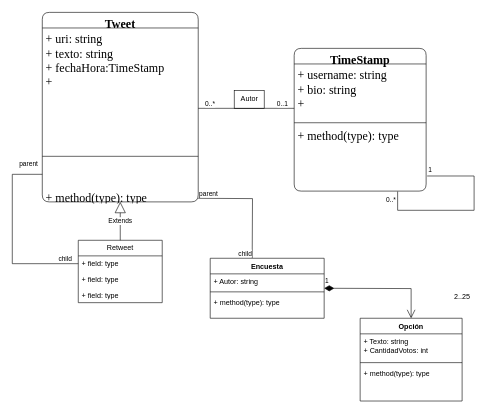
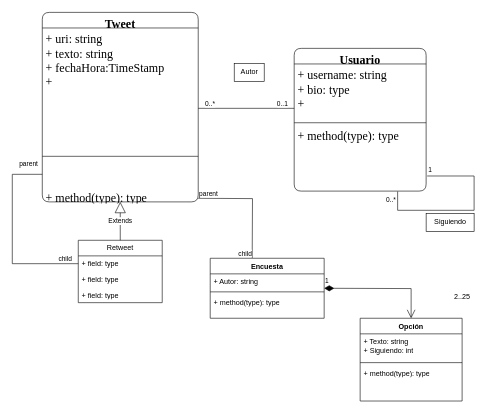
node "TimeStamp": label "TimeStamp" -> "Usuario"
node "+ username: string + bio: string +": label "+ username: string + bio: string +" -> "+ username: string + bio: type +"
node "Autor": moved (249, 99) -> (249, 72)
node "Siguiendo": added
node "+ Texto: string + CantidadVotos: int": label "+ Texto: string + CantidadVotos: int" -> "+ Texto: string + Siguiendo: int"
